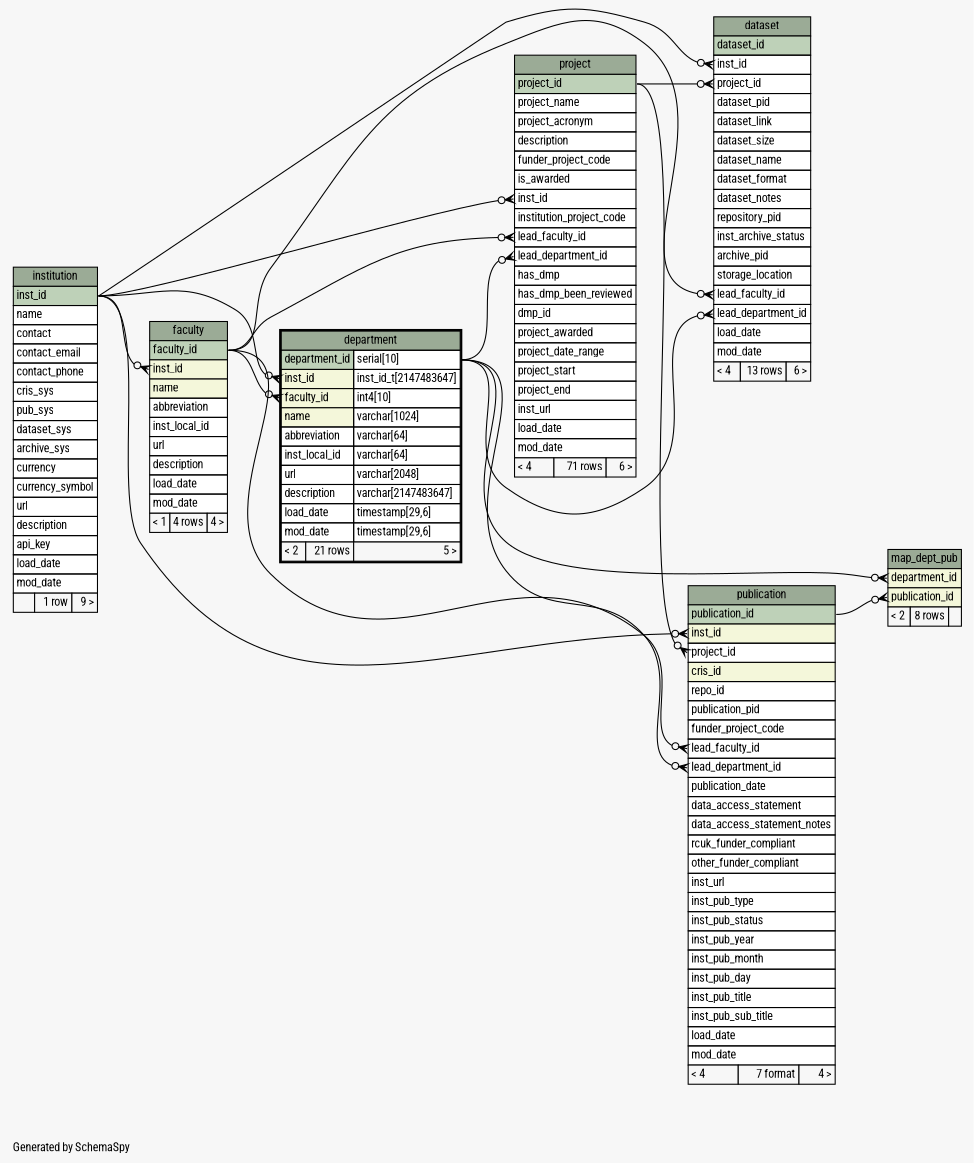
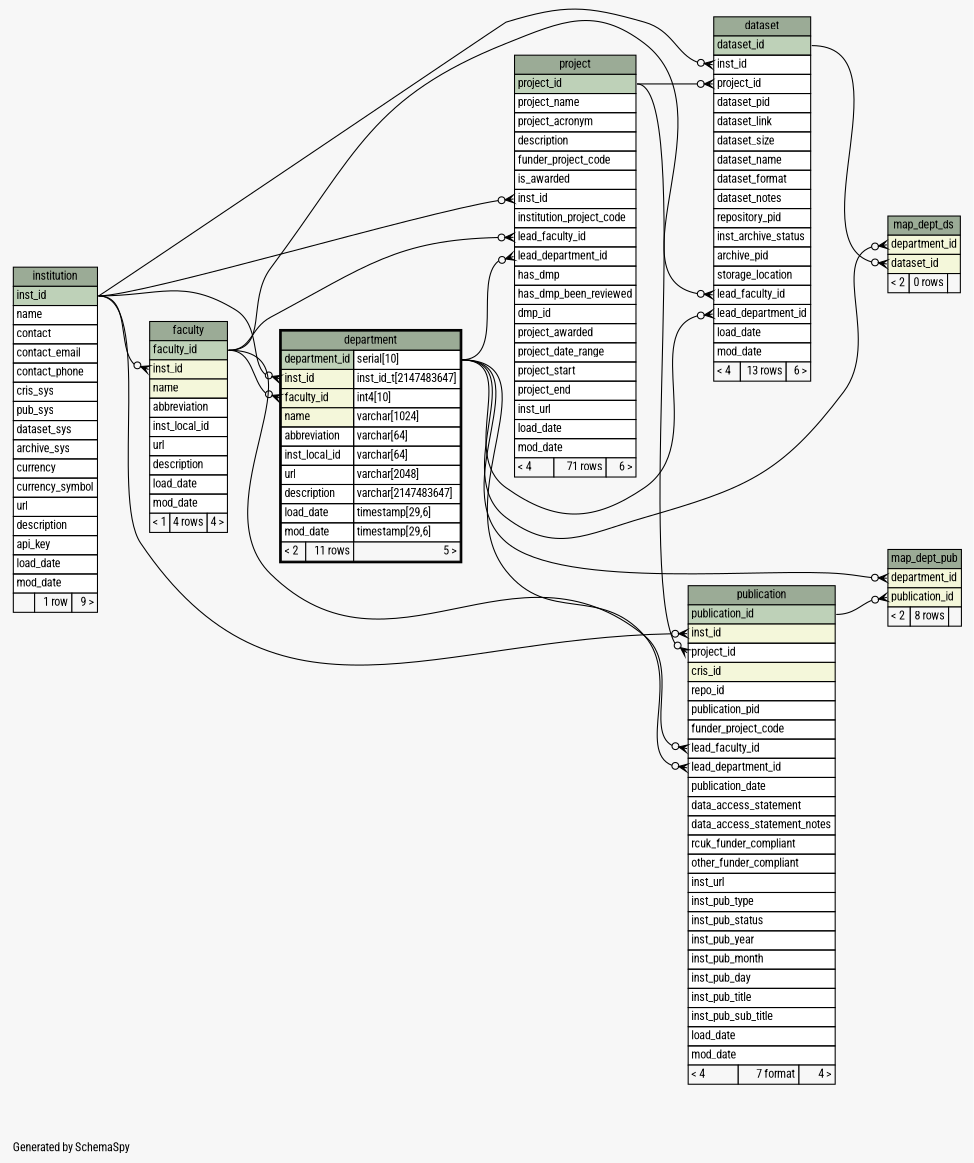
node "map_dept_ds": added
node "department": text "21 rows" -> "11 rows"
